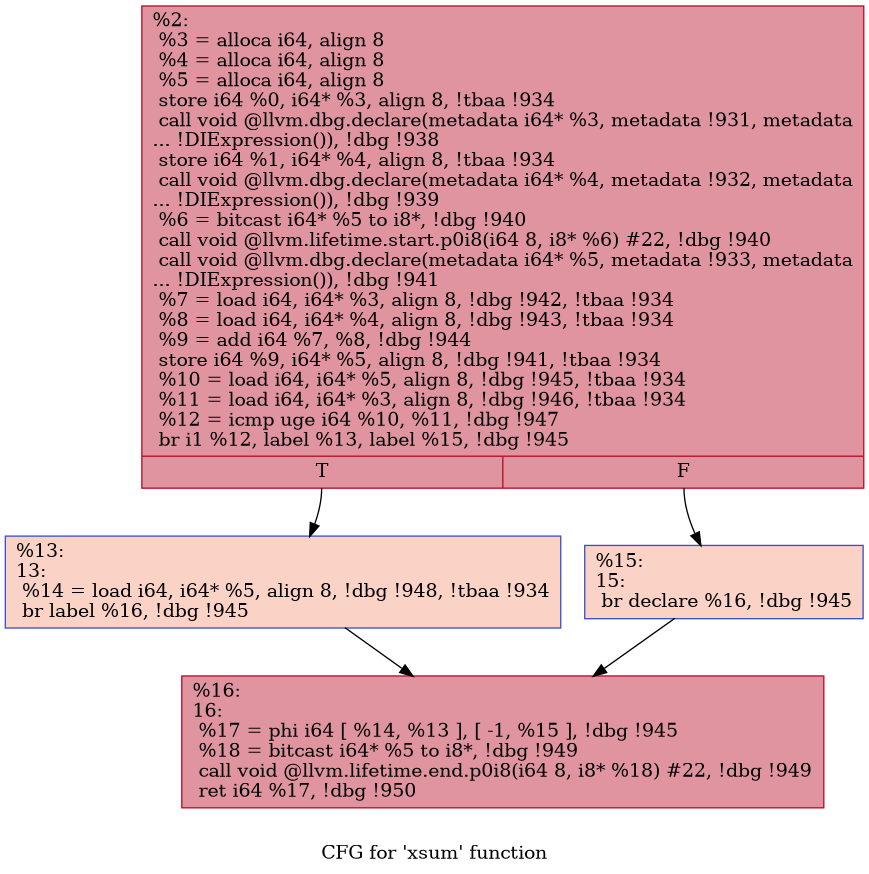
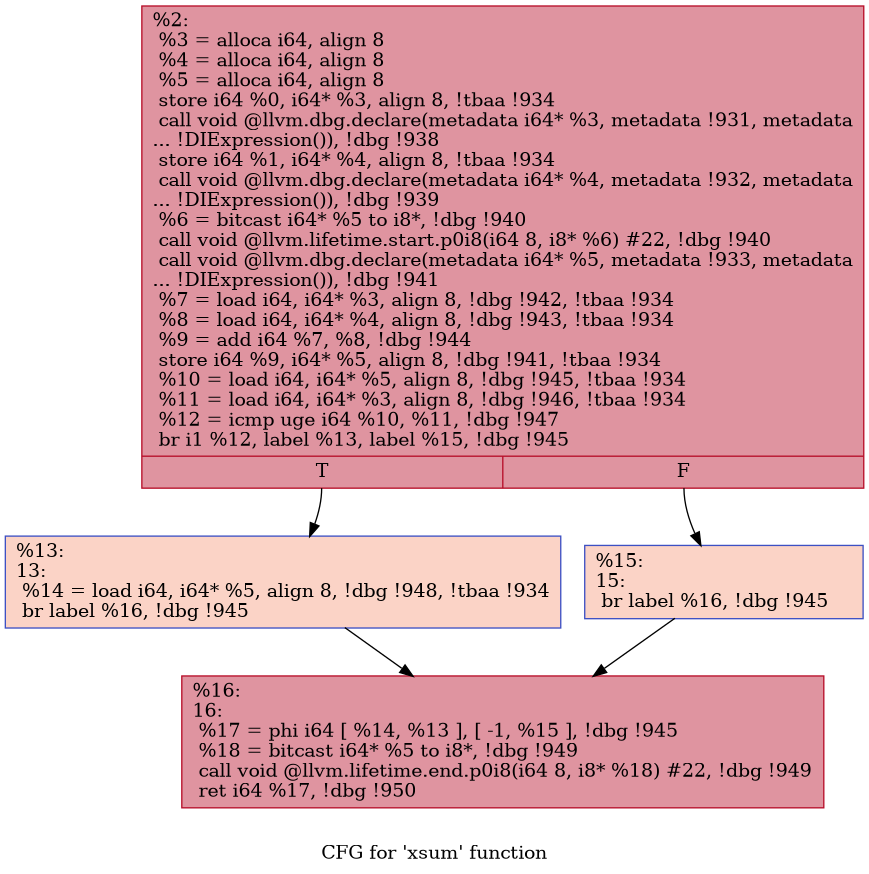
node "%15:": text "br declare %16, !dbg !945" -> "br label %16, !dbg !945"
